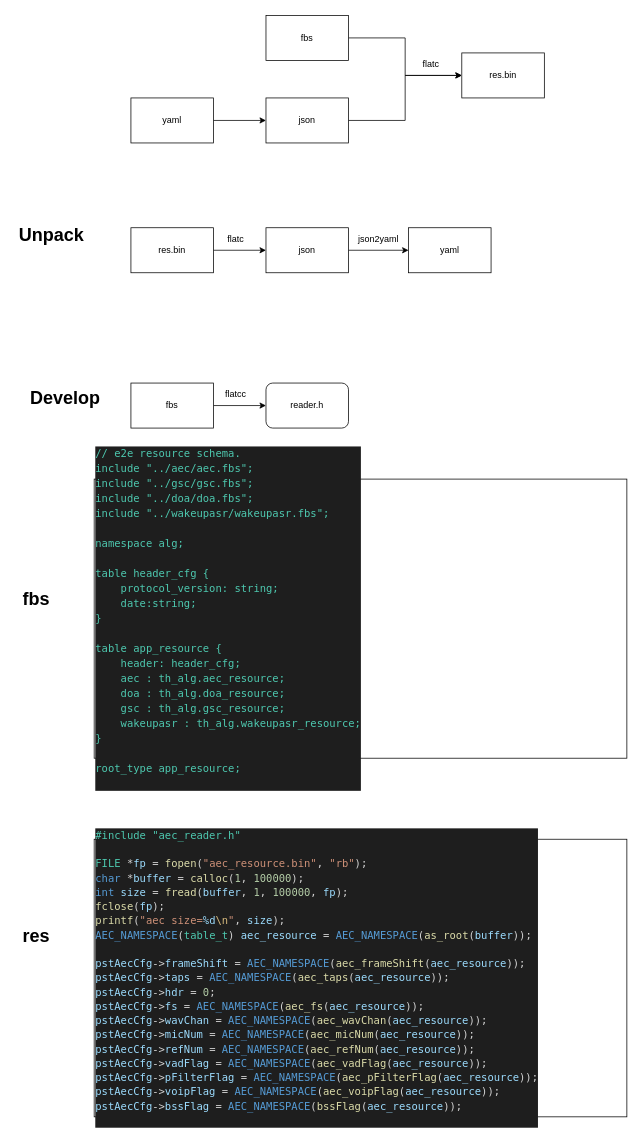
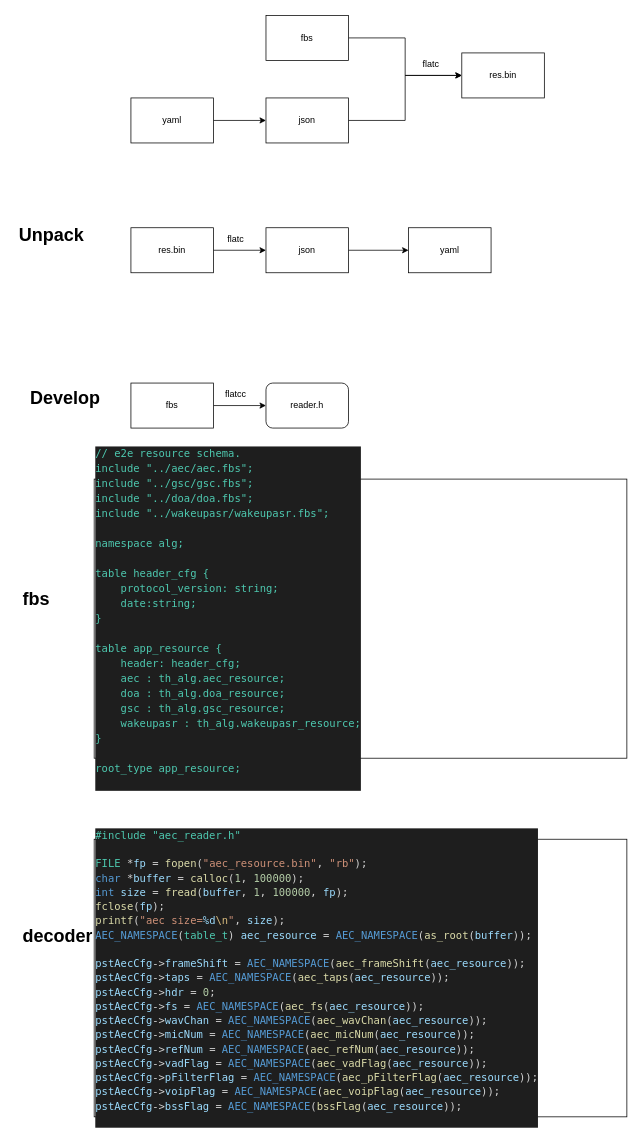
node "json2yaml": removed
node "res": label "res" -> "decoder"
